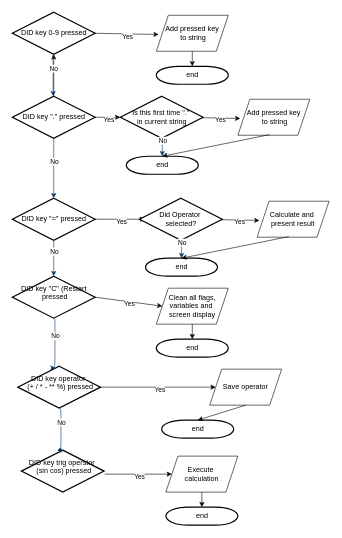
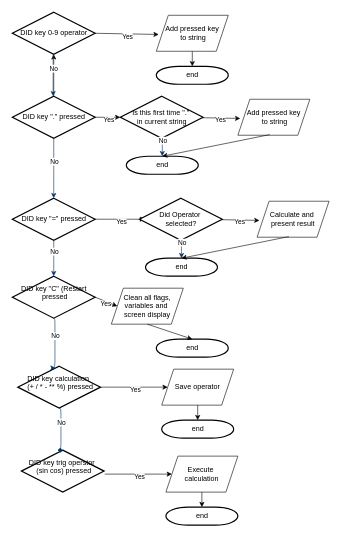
node "DID key 0-9 pressed": label "DID key 0-9 pressed" -> "DID key 0-9 operator"
node "Clean all flags, variables and screen display": moved (192, 306) -> (147, 306)
node "DID key operator (+ / * - ** %) pressed": label "DID key operator (+ / * - ** %) pressed" -> "DID key calculation (+ / * - ** %) pressed"
node "Save operator": moved (246, 387) -> (198, 387)
